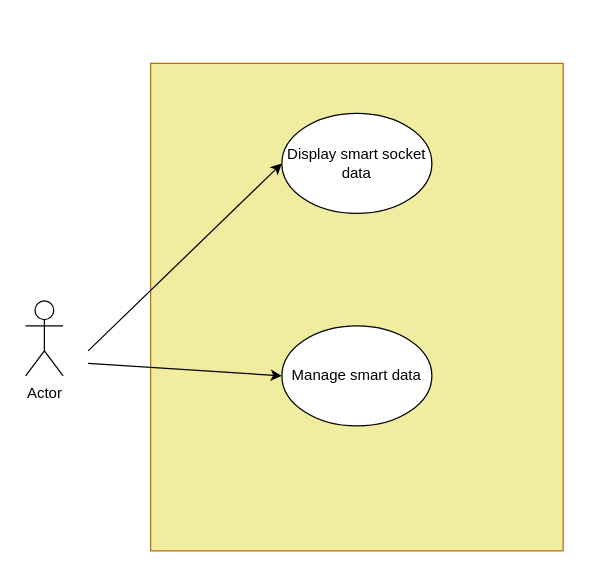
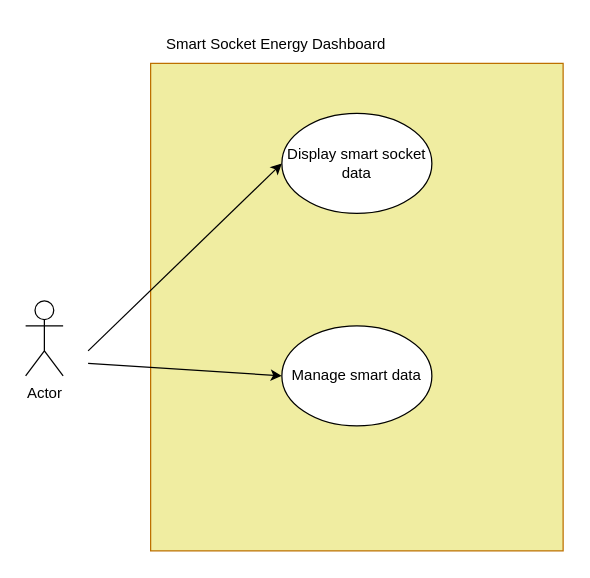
node "Smart Socket Energy Dashboard": added
